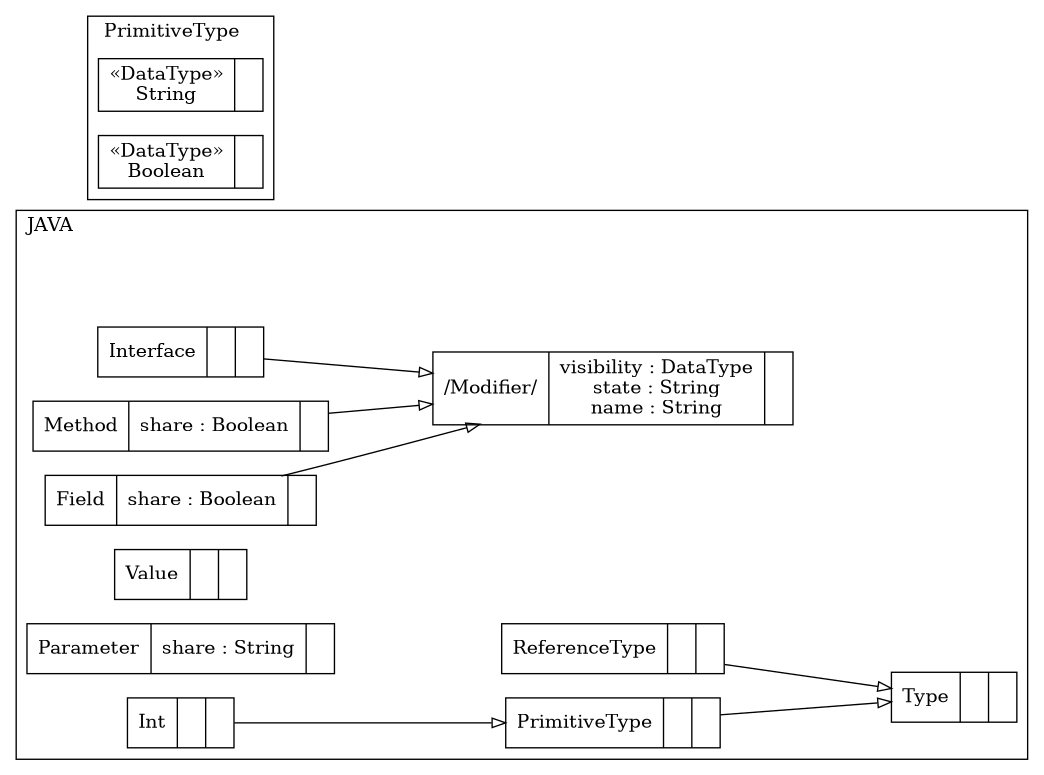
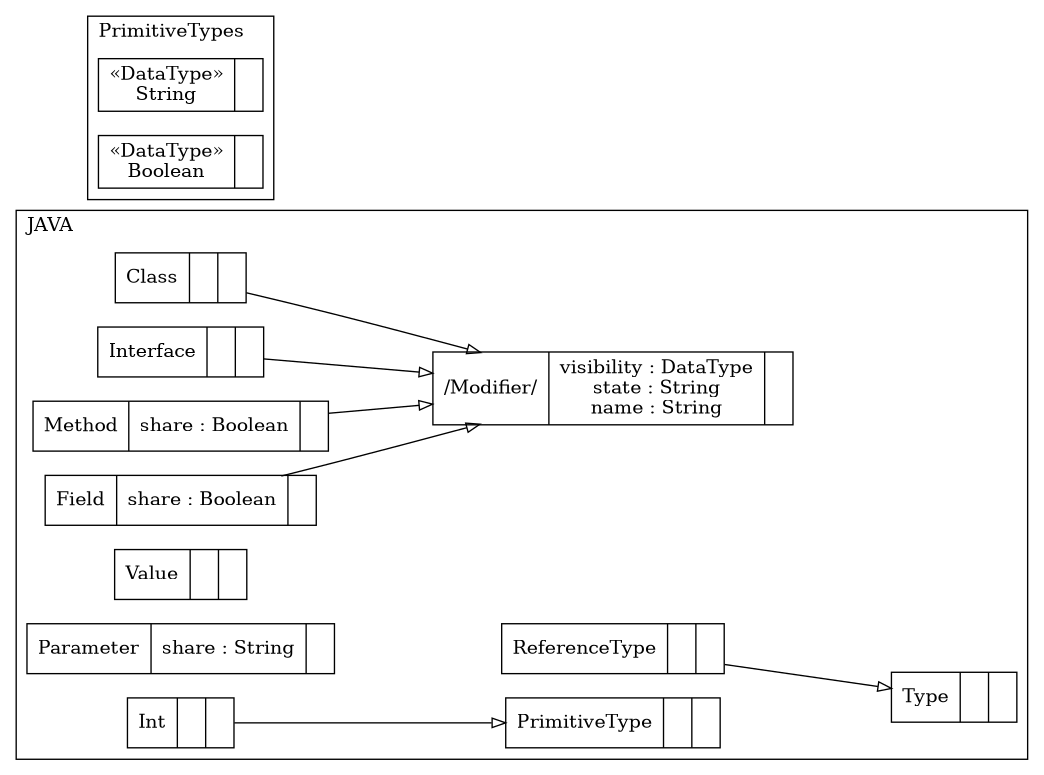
cluster "PrimitiveType": label "PrimitiveType" -> "PrimitiveTypes"
node "Class": added
edge "PrimitiveType" -> "Type": removed
